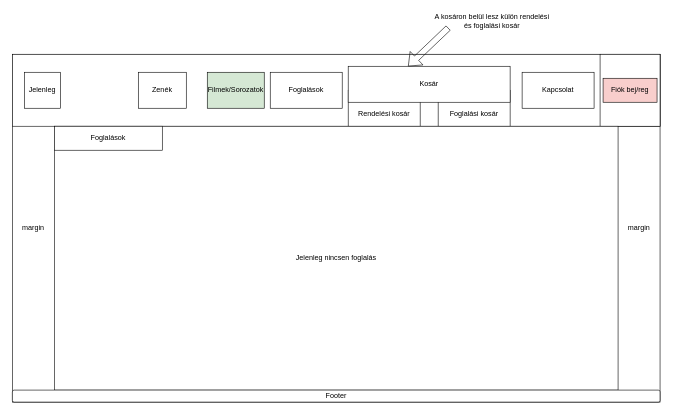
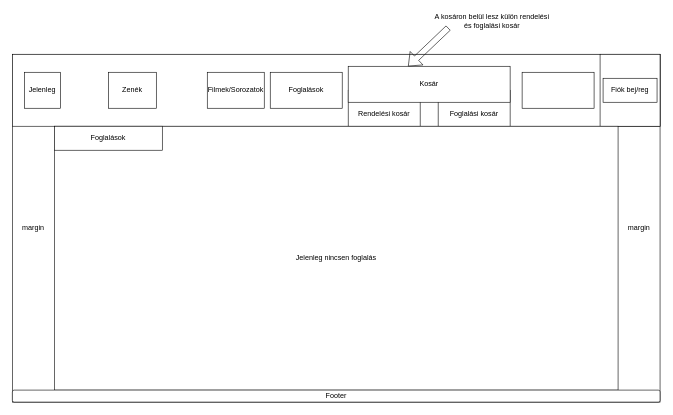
node "Zenék": moved (162, 90) -> (132, 90)
node "Filmek/Sorozatok": fillcolor #d5e8d4 -> #ffffff
node "Kapcsolat": removed
node "Fiók bej/reg": fillcolor #f8cecc -> #ffffff
